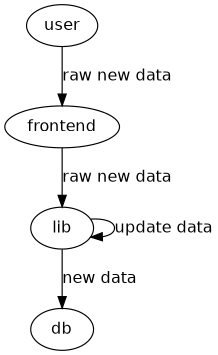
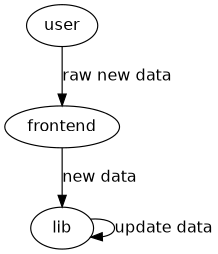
edge "frontend" -> "lib": label "raw new data" -> "new data"
node "db": removed
